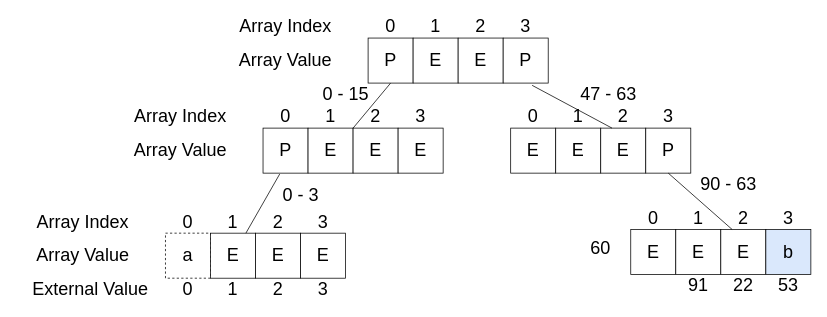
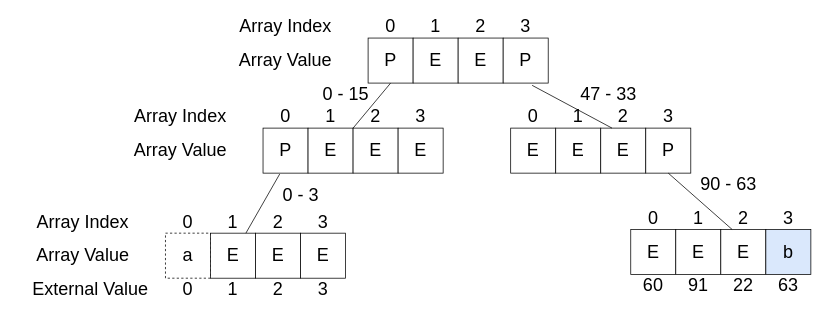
node "47 - 63": label "47 - 63" -> "47 - 33"
node "60": moved (600, 248) -> (653, 285)
node "53": label "53" -> "63"
